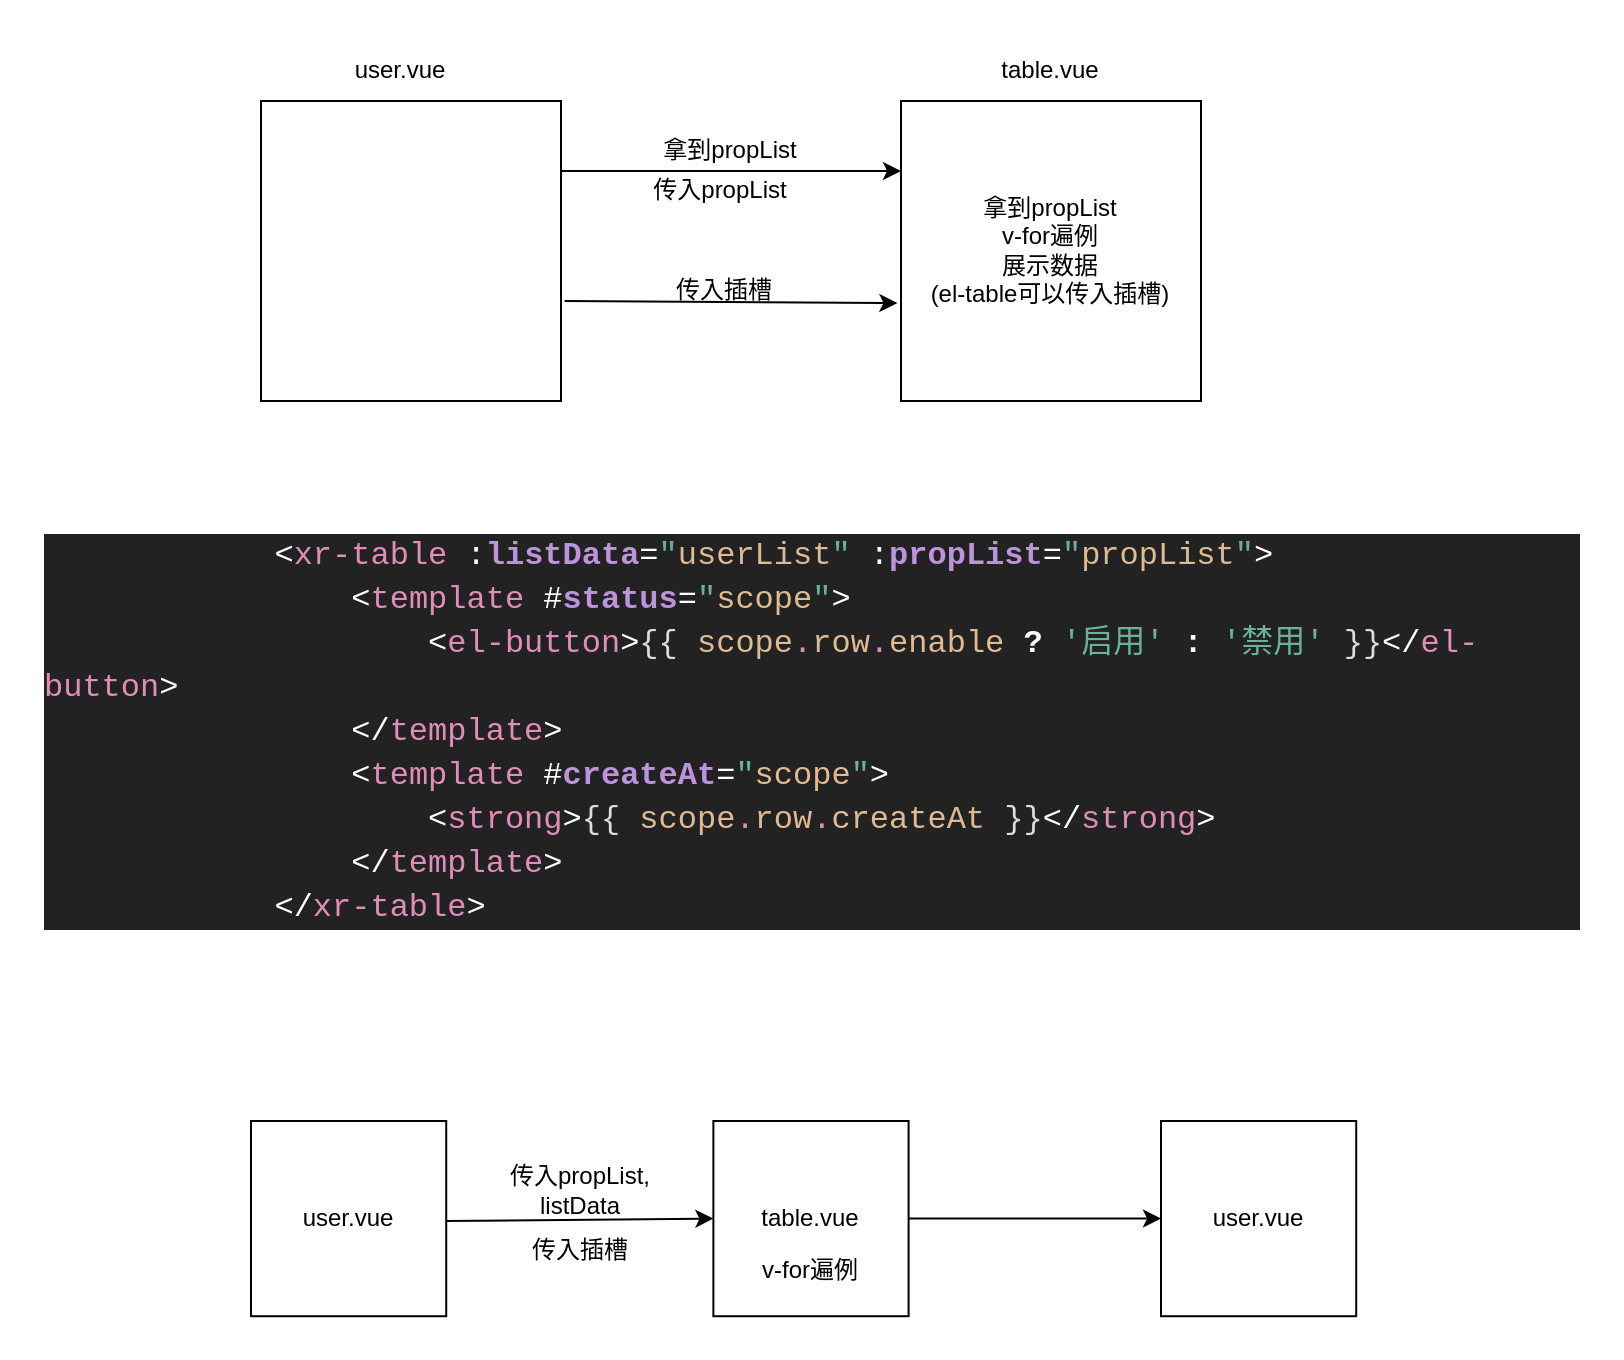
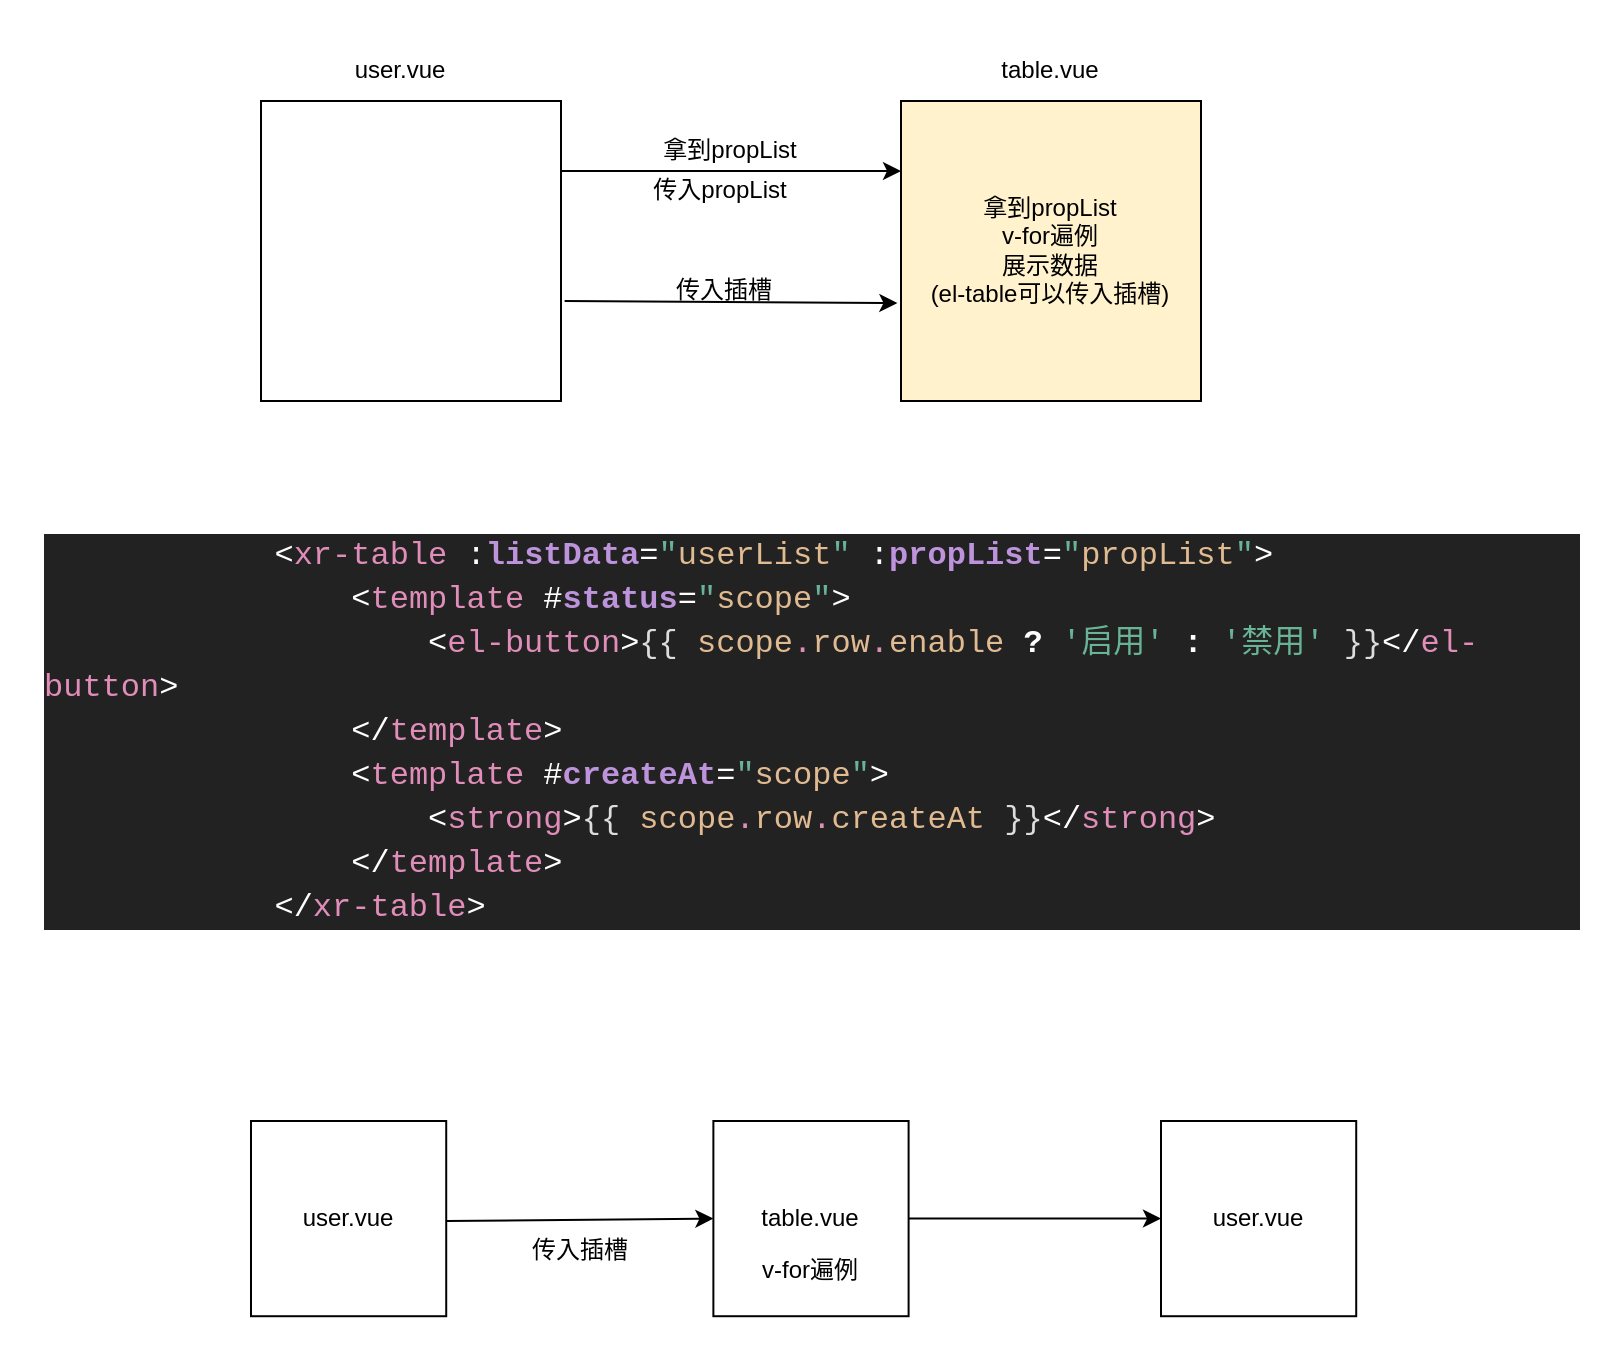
node "拿到propList v-for遍例 展示数据 (el-table可以传入插槽)": fillcolor #ffffff -> #fff2cc
node "传入propList, listData": removed
